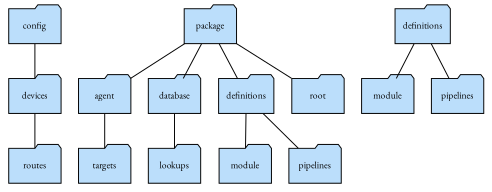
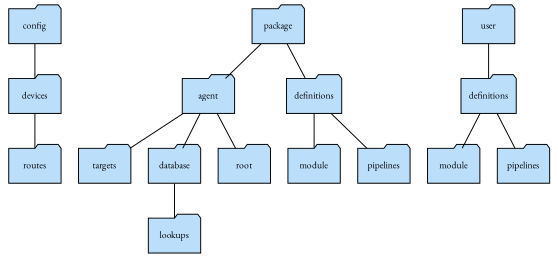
node "user": added
edge "package" -- "database": now "agent" -- "database"
edge "package" -- "root": now "agent" -- "root"
